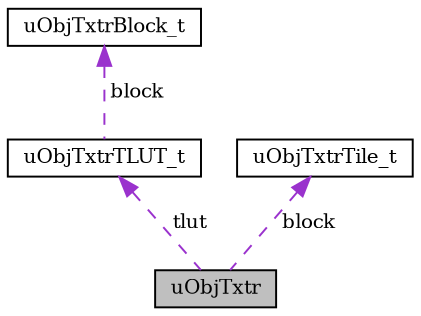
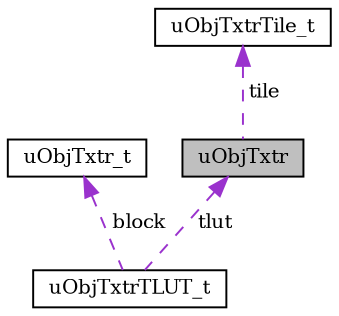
node "uObjTxtrBlock_t": label "uObjTxtrBlock_t" -> "uObjTxtr_t"
edge "uObjTxtr" -> "uObjTxtrTile_t": label " block" -> " tile"
edge "uObjTxtr" -> "uObjTxtrTLUT_t": reversed
